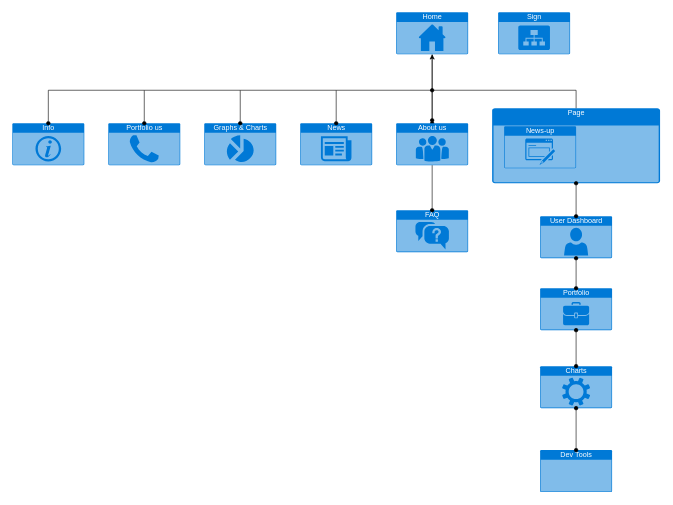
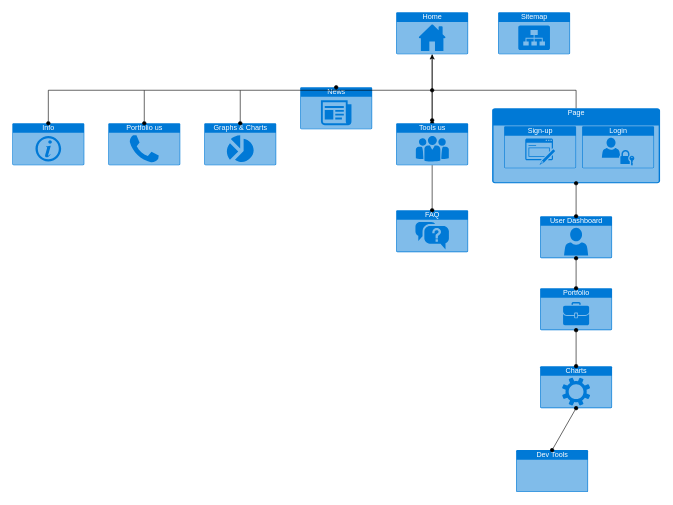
node "Sign": label "Sign" -> "Sitemap"
node "About us": label "About us" -> "Tools us"
node "News-up": label "News-up" -> "Sign-up"
node "News": moved (336, 144) -> (336, 108)
node "Login": added
node "Dev Tools": moved (576, 471) -> (552, 471)
